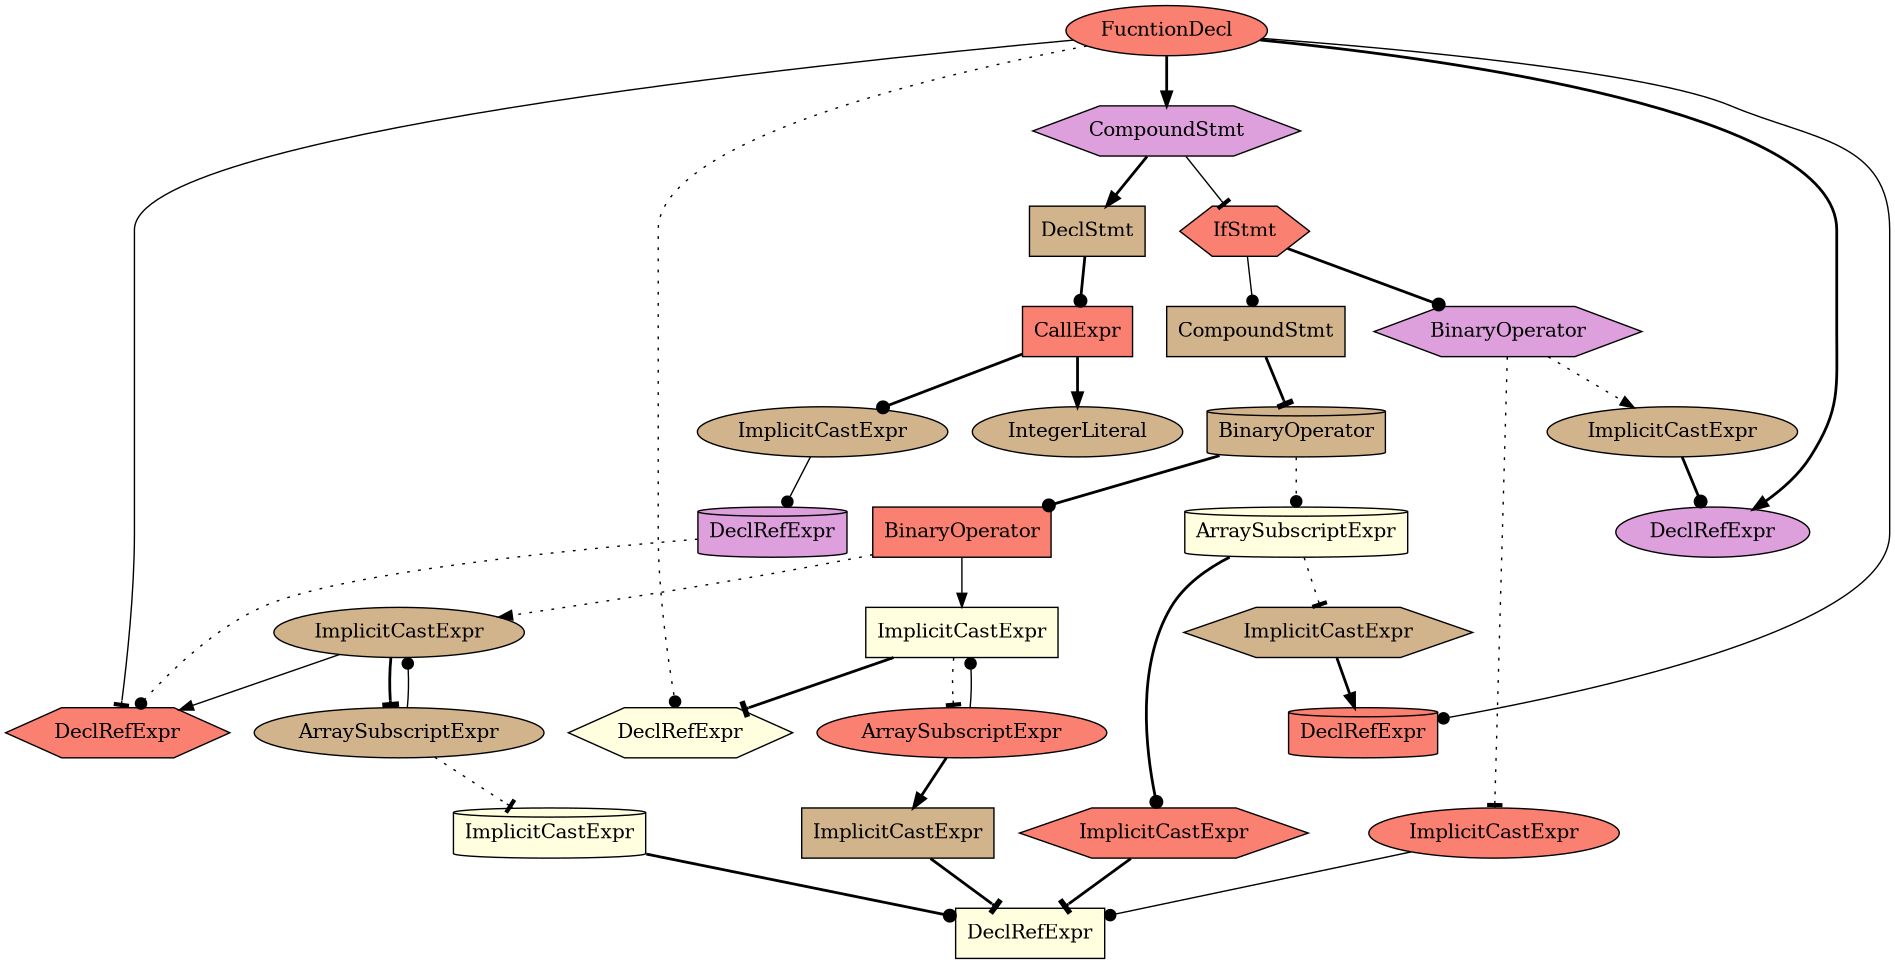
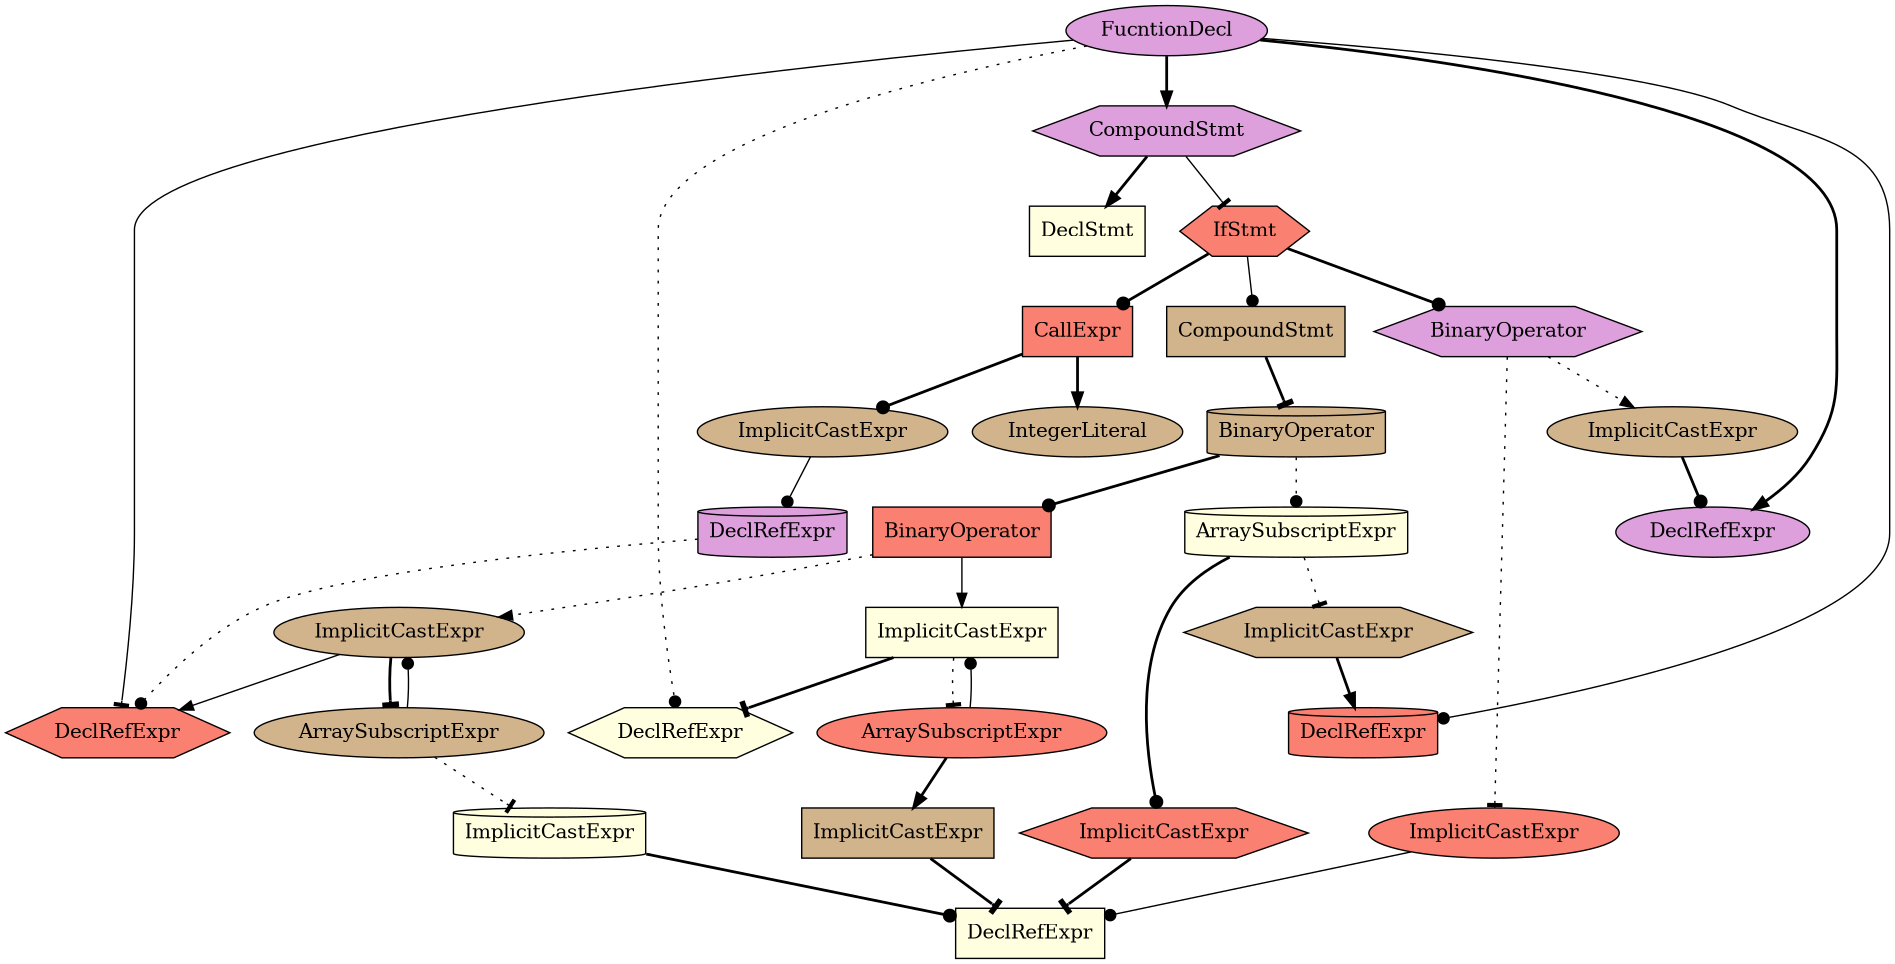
node "FucntionDecl": fillcolor salmon -> plum
node "DeclStmt": fillcolor tan -> lightyellow
edge "DeclStmt" -> "CallExpr": now "IfStmt" -> "CallExpr"
